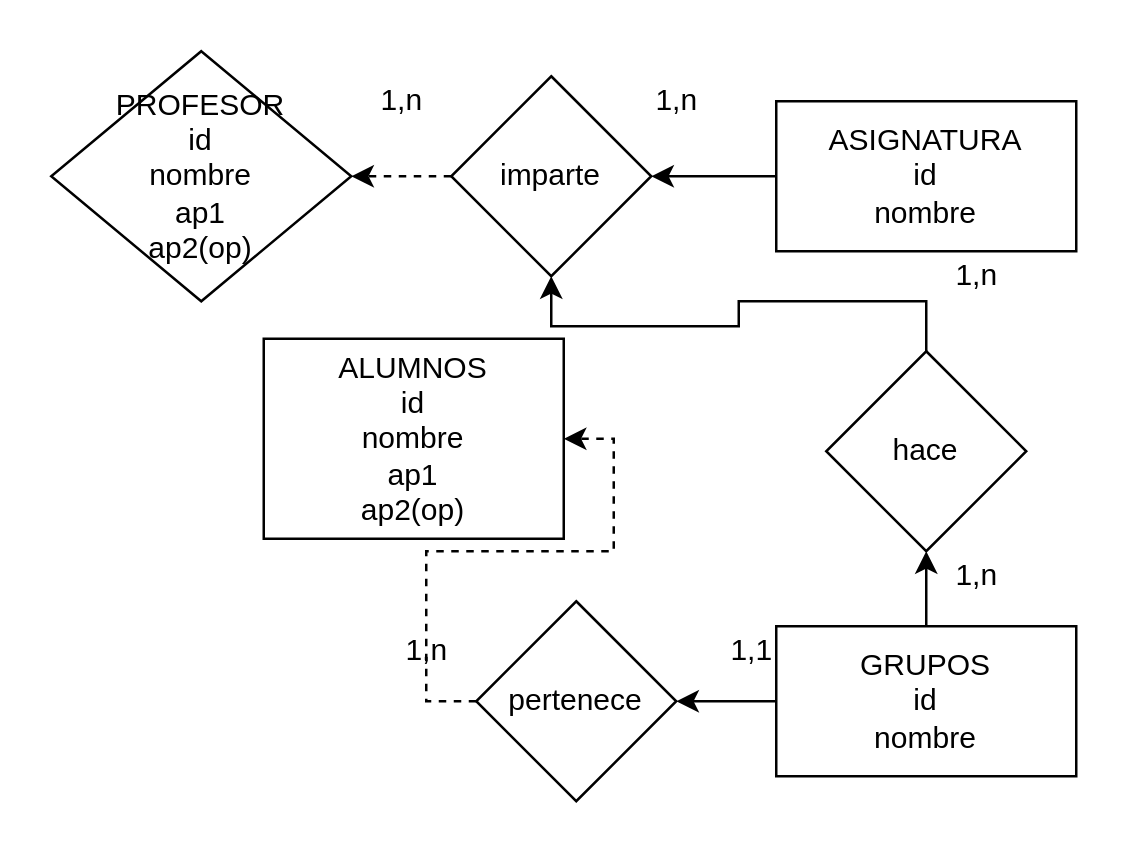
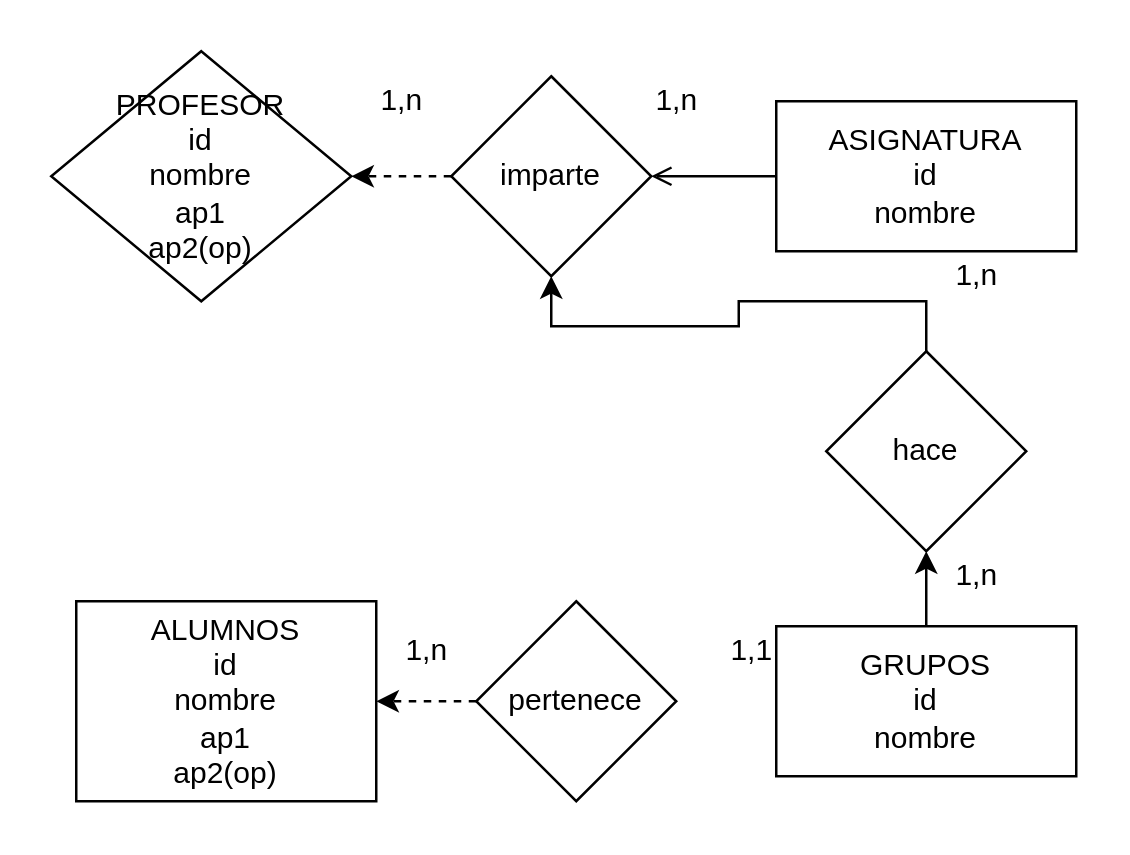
edge "ASIGNATURA id nombre" -> "imparte": arrowhead classic -> open
node "ALUMNOS id nombre ap1 ap2(op)": moved (414, 439) -> (226, 701)
edge "GRUPOS id nombre" -> "pertenece": removed
